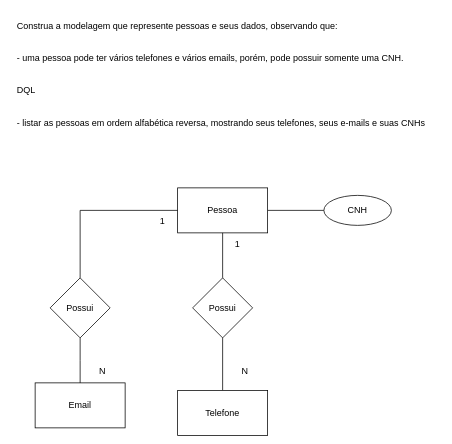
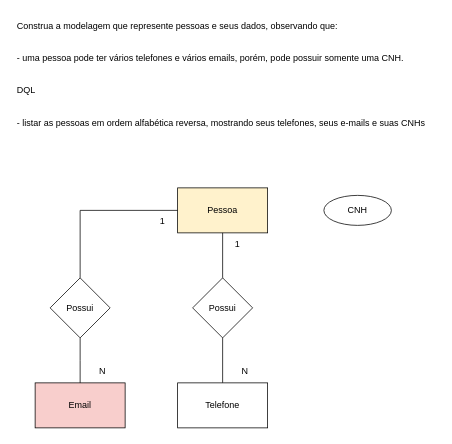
node "Pessoa": fillcolor #ffffff -> #fff2cc
edge "Pessoa" -- "CNH": removed
node "Email": fillcolor #ffffff -> #f8cecc
node "Telefone": moved (222, 413) -> (222, 405)
